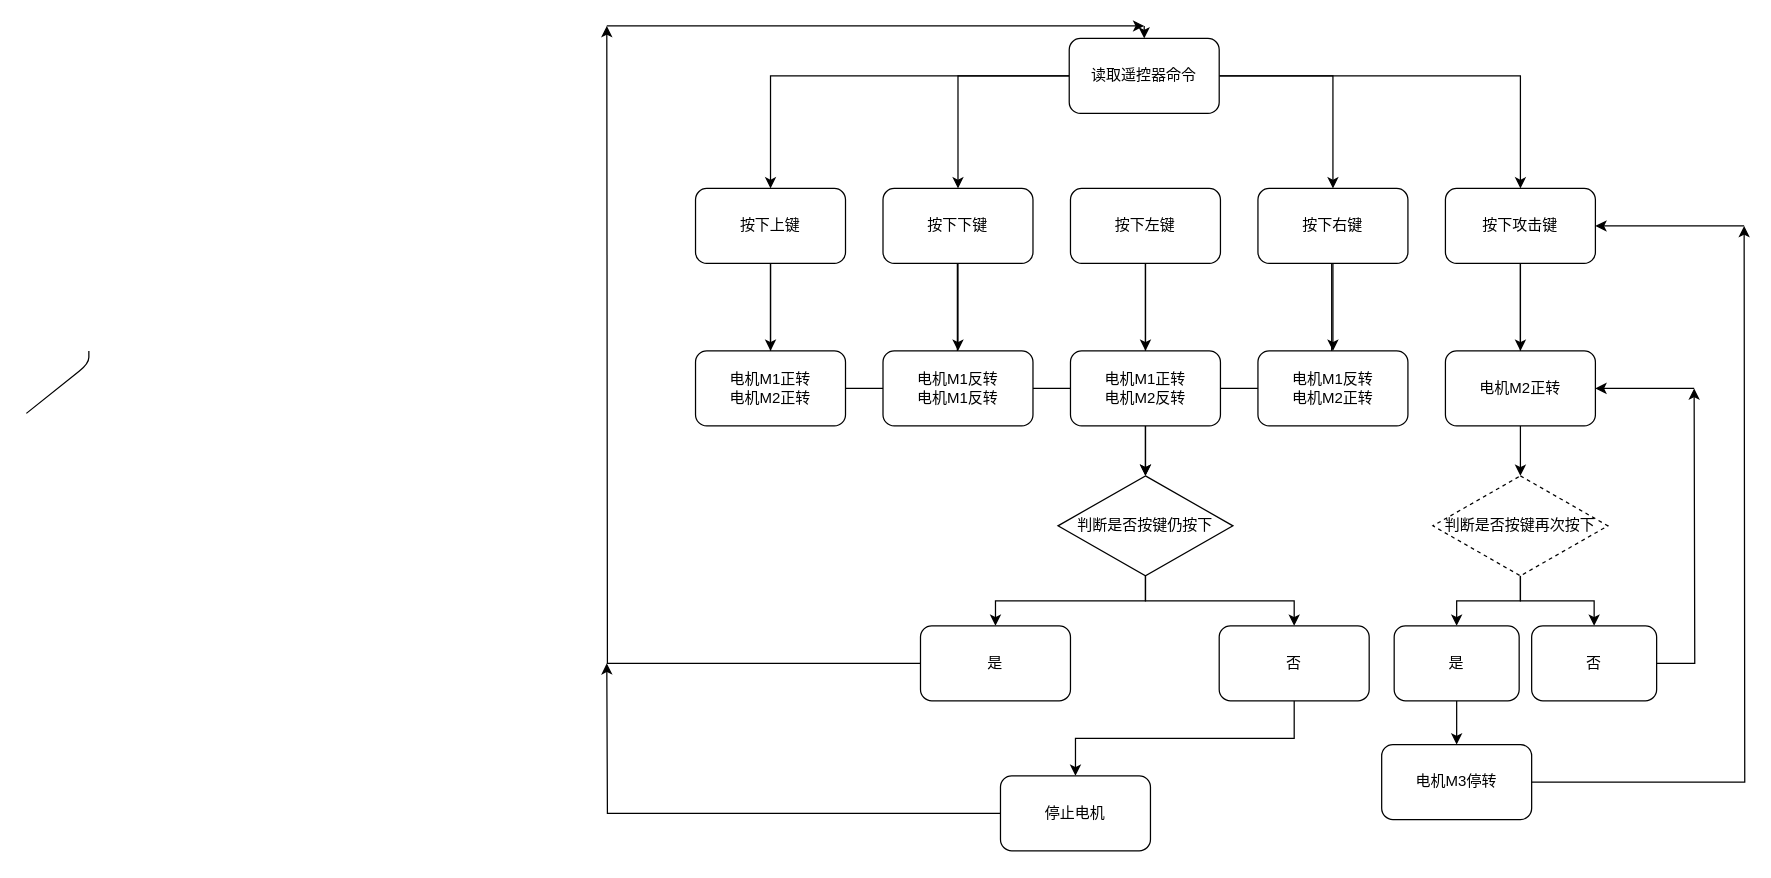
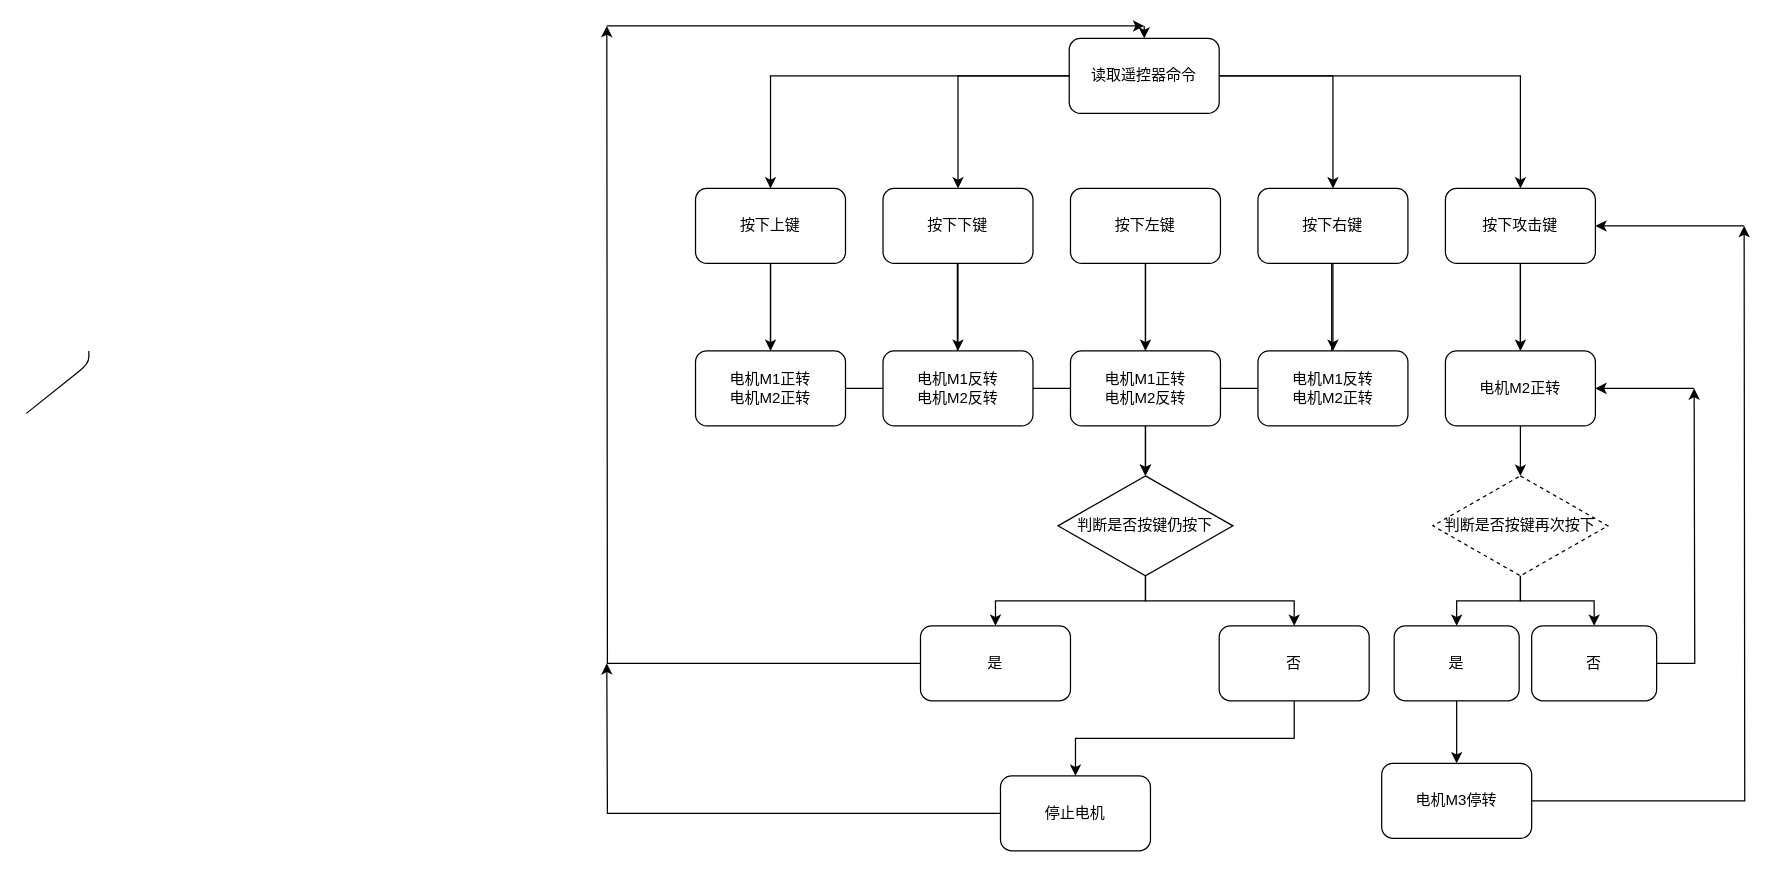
node "电机M1反转 电机M1反转": label "电机M1反转 电机M1反转" -> "电机M1反转 电机M2反转"
node "电机M3停转": moved (1457, 782) -> (1457, 801)
